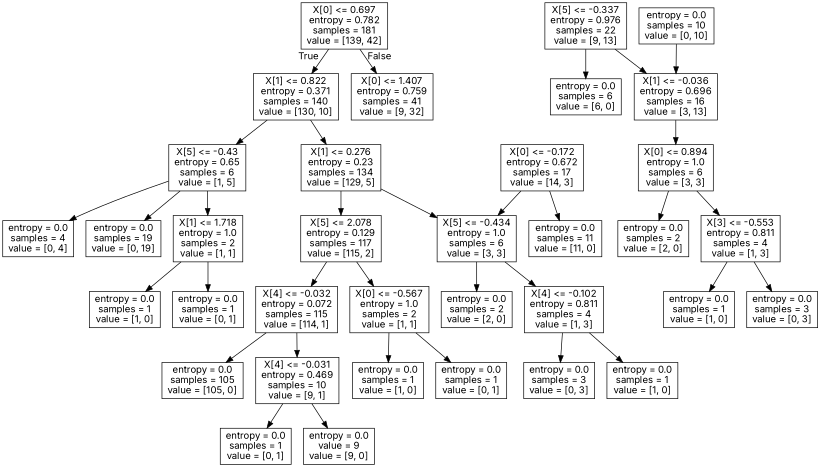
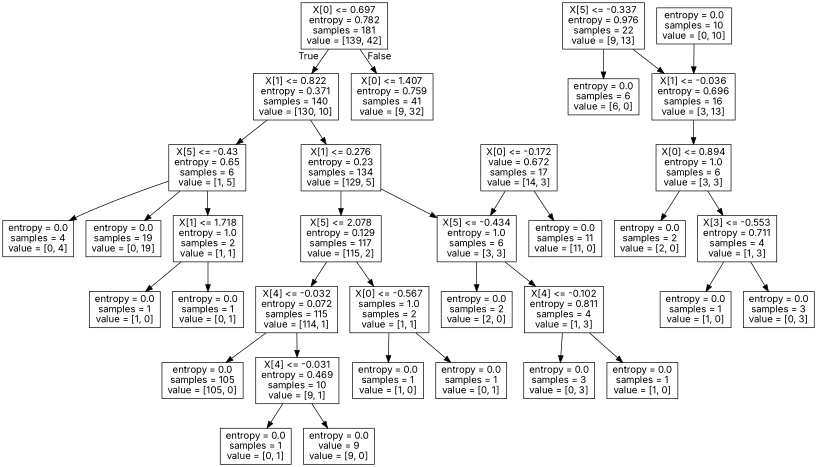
node "X[0] <= -0.172 entropy = 0.672 samples = 17 value = [14, 3]": label "X[0] <= -0.172 entropy = 0.672 samples = 17 value = [14, 3]" -> "X[0] <= -0.172 value = 0.672 samples = 17 value = [14, 3]"
node "X[3] <= -0.553 entropy = 0.811 samples = 4 value = [1, 3]": label "X[3] <= -0.553 entropy = 0.811 samples = 4 value = [1, 3]" -> "X[3] <= -0.553 entropy = 0.711 samples = 4 value = [1, 3]"
node "X[0] <= -0.567 entropy = 1.0 samples = 2 value = [1, 1]": label "X[0] <= -0.567 entropy = 1.0 samples = 2 value = [1, 1]" -> "X[0] <= -0.567 samples = 1.0 samples = 2 value = [1, 1]"
